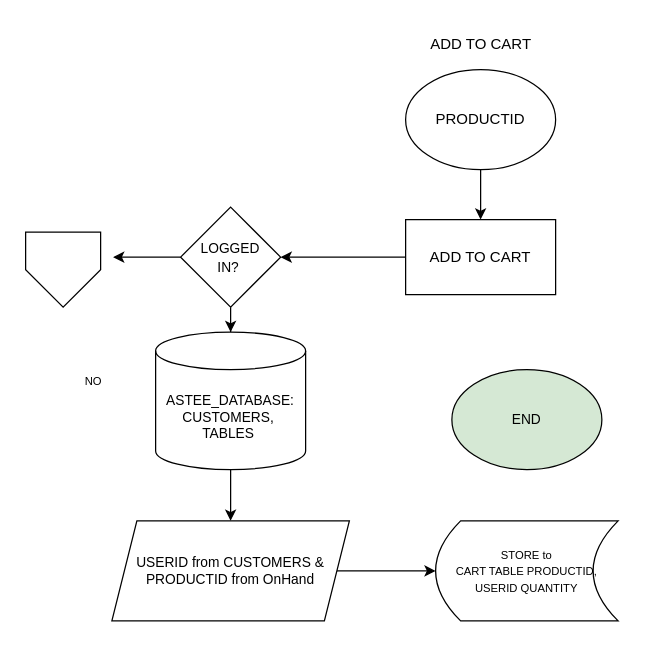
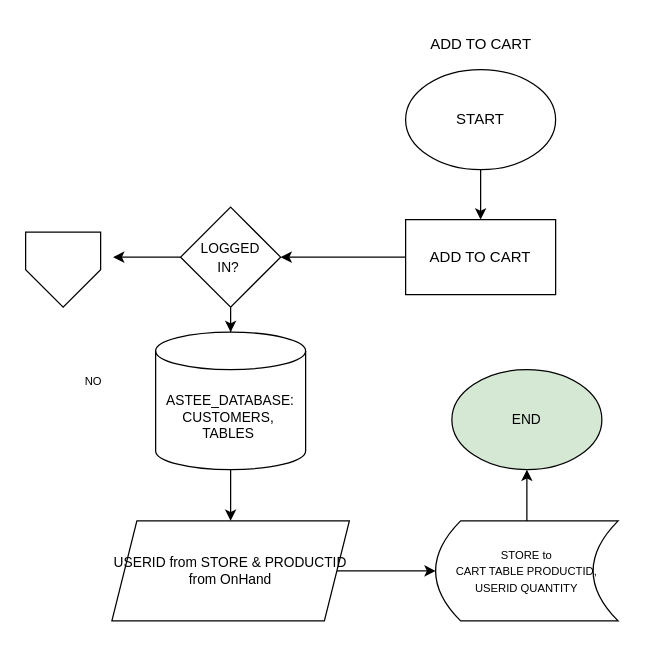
node "PRODUCTID": label "PRODUCTID" -> "START"
edge "STORE to CART TABLE PRODUCTID, USERID QUANTITY" -> "END": added
node "USERID from CUSTOMERS & PRODUCTID from OnHand": label "USERID from CUSTOMERS & PRODUCTID from OnHand" -> "USERID from STORE & PRODUCTID from OnHand"
